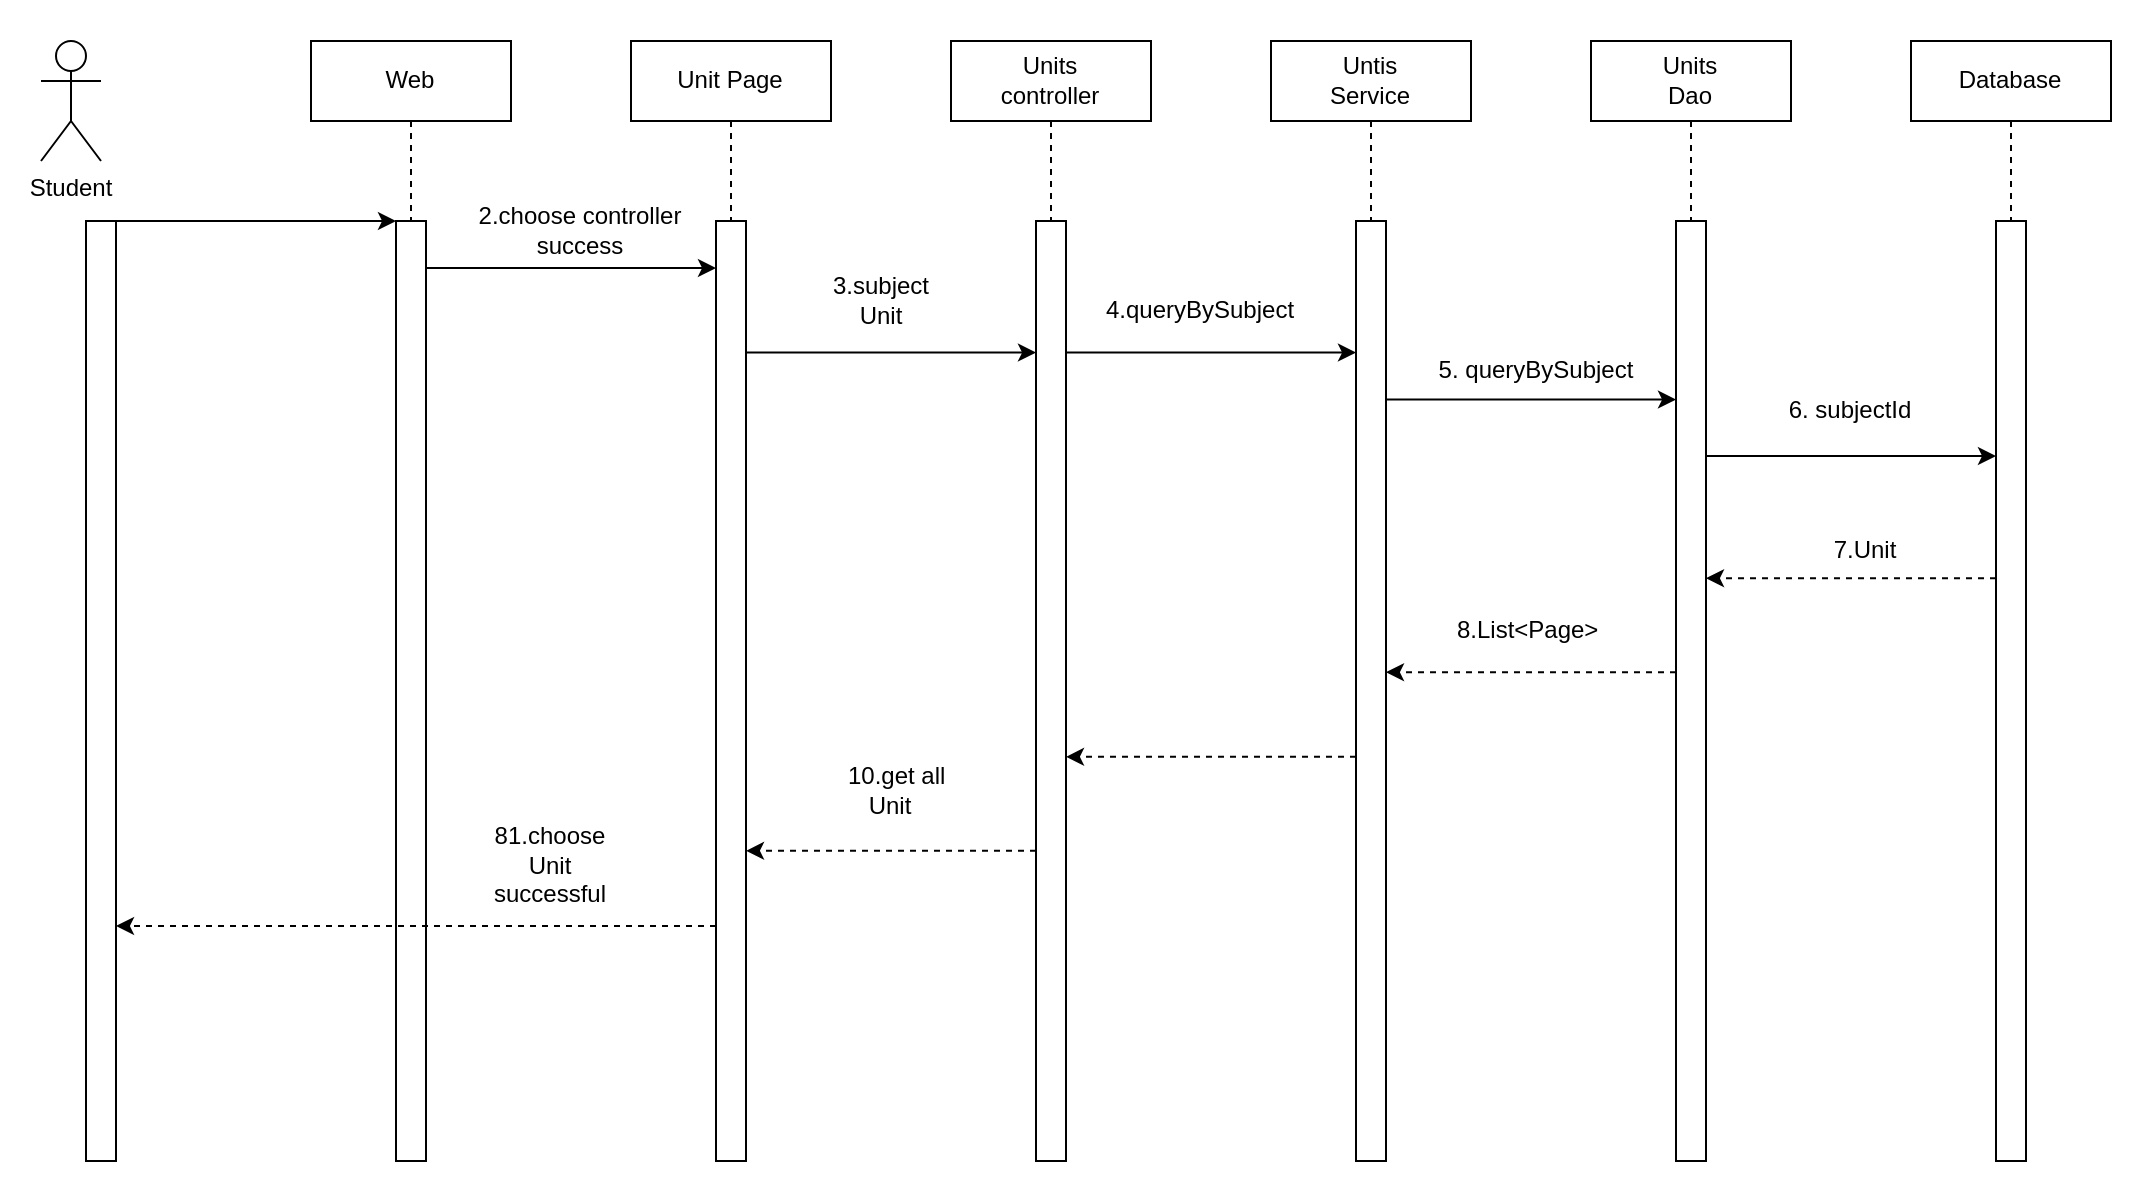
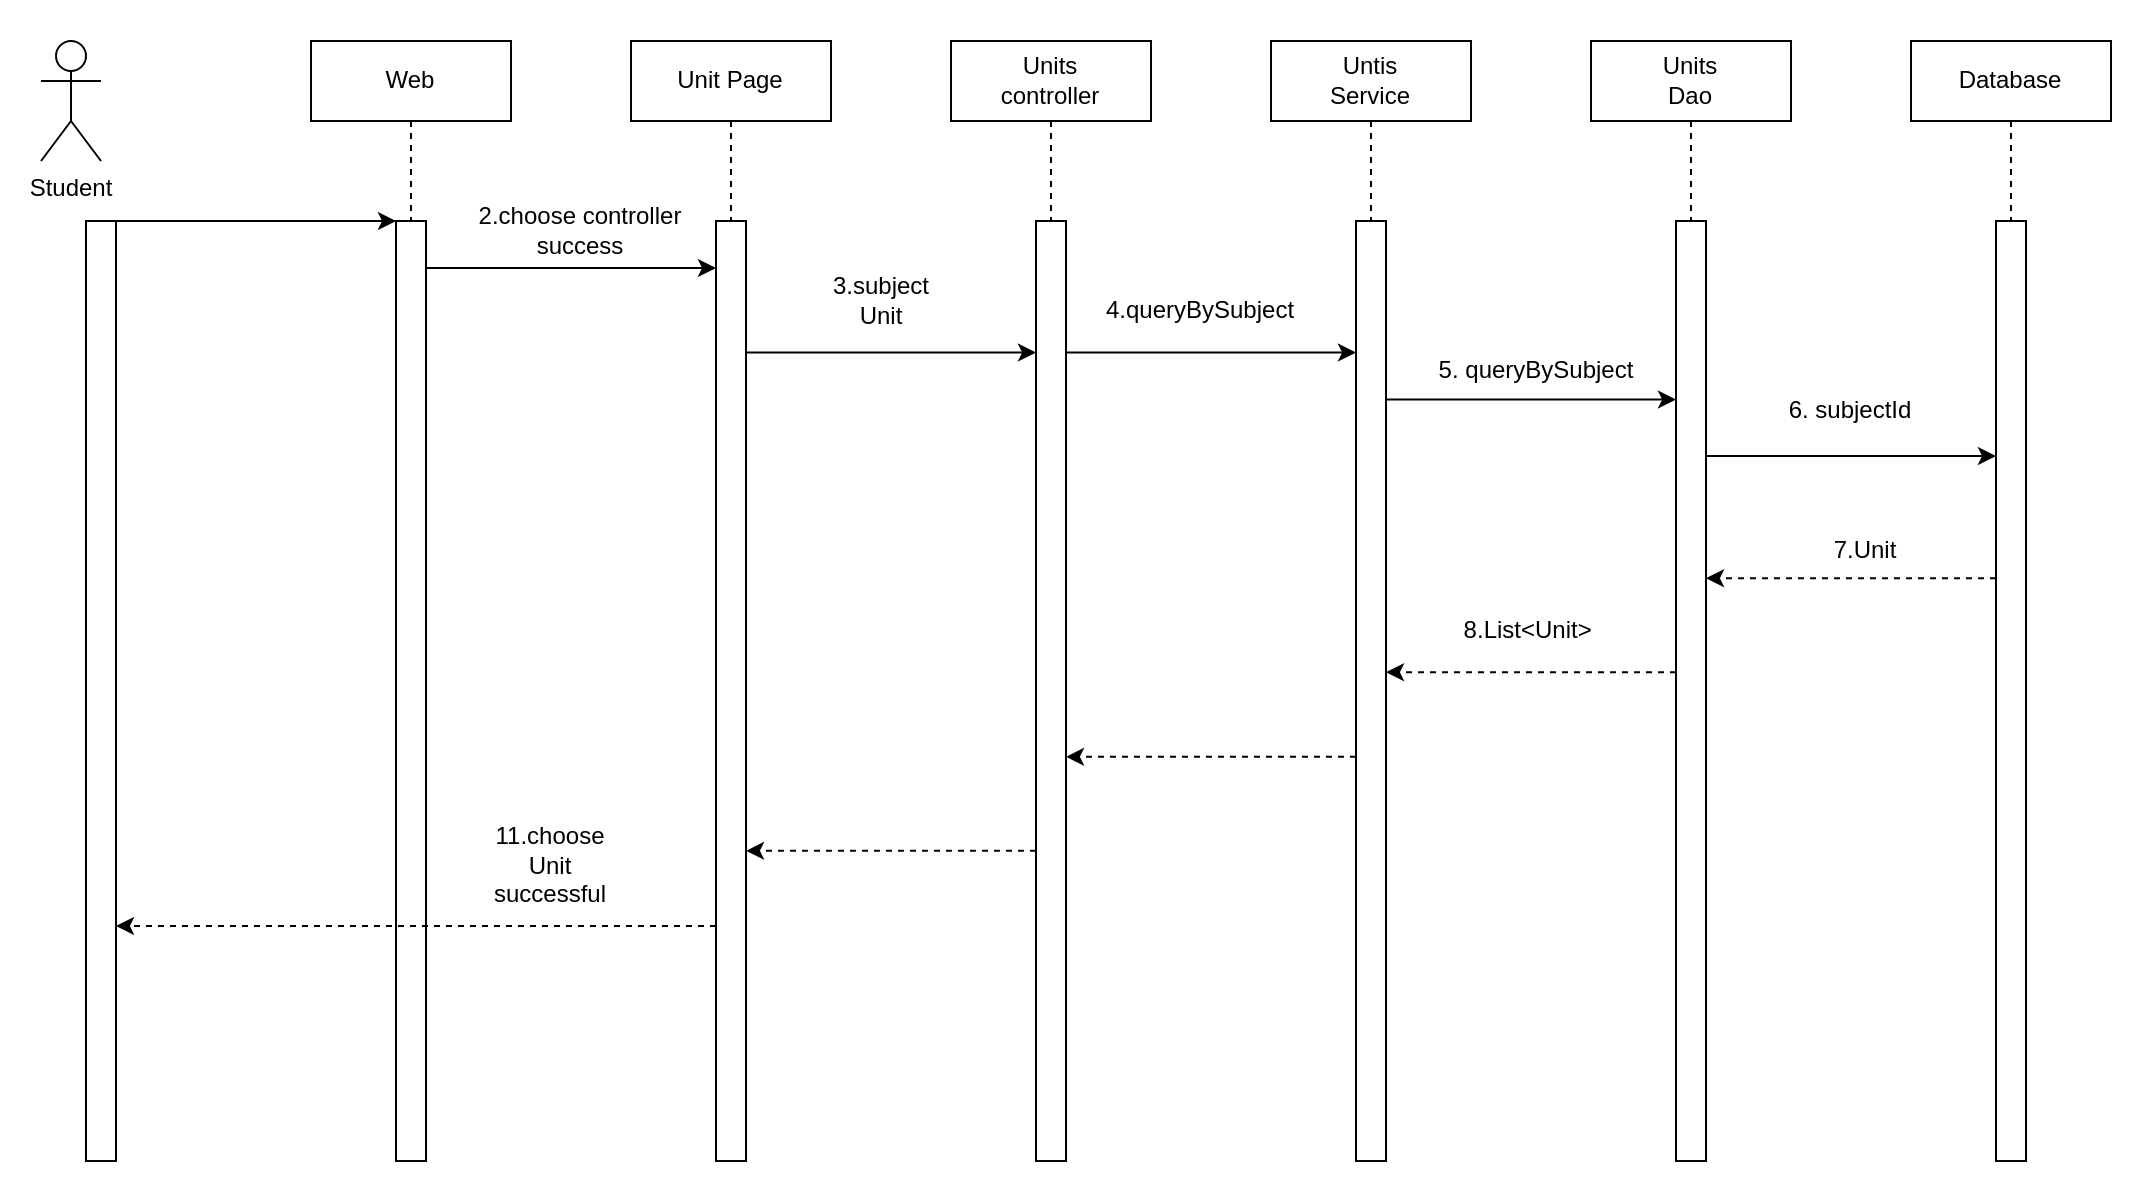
node "8.List<Page>": label "8.List<Page>" -> "8.List<Unit>"
node "10.get all Unit": removed
node "81.choose Unit successful": label "81.choose Unit successful" -> "11.choose Unit successful"
